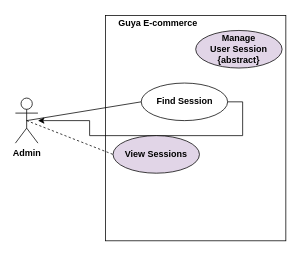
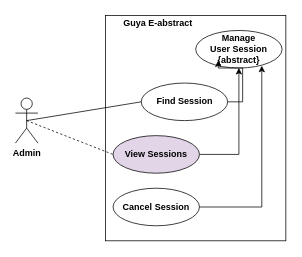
node "Guya E-commerce": label "Guya E-commerce" -> "Guya E-abstract"
node "Manage User Session {abstract}": fillcolor #e1d5e7 -> #ffffff
edge "Find Session" -> "Admin": now "Find Session" -> "Manage User Session {abstract}"
edge "Cancel Session" -> "Manage User Session {abstract}": added
edge "View Sessions" -> "Manage User Session {abstract}": added
node "Cancel Session": added
